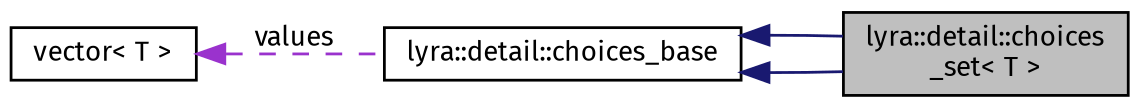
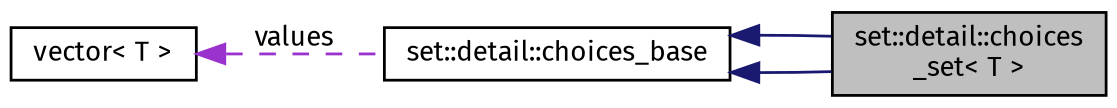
node "lyra::detail::choices_base": label "lyra::detail::choices_base" -> "set::detail::choices_base"
node "lyra::detail::choices _set< T >": label "lyra::detail::choices _set< T >" -> "set::detail::choices _set< T >"
